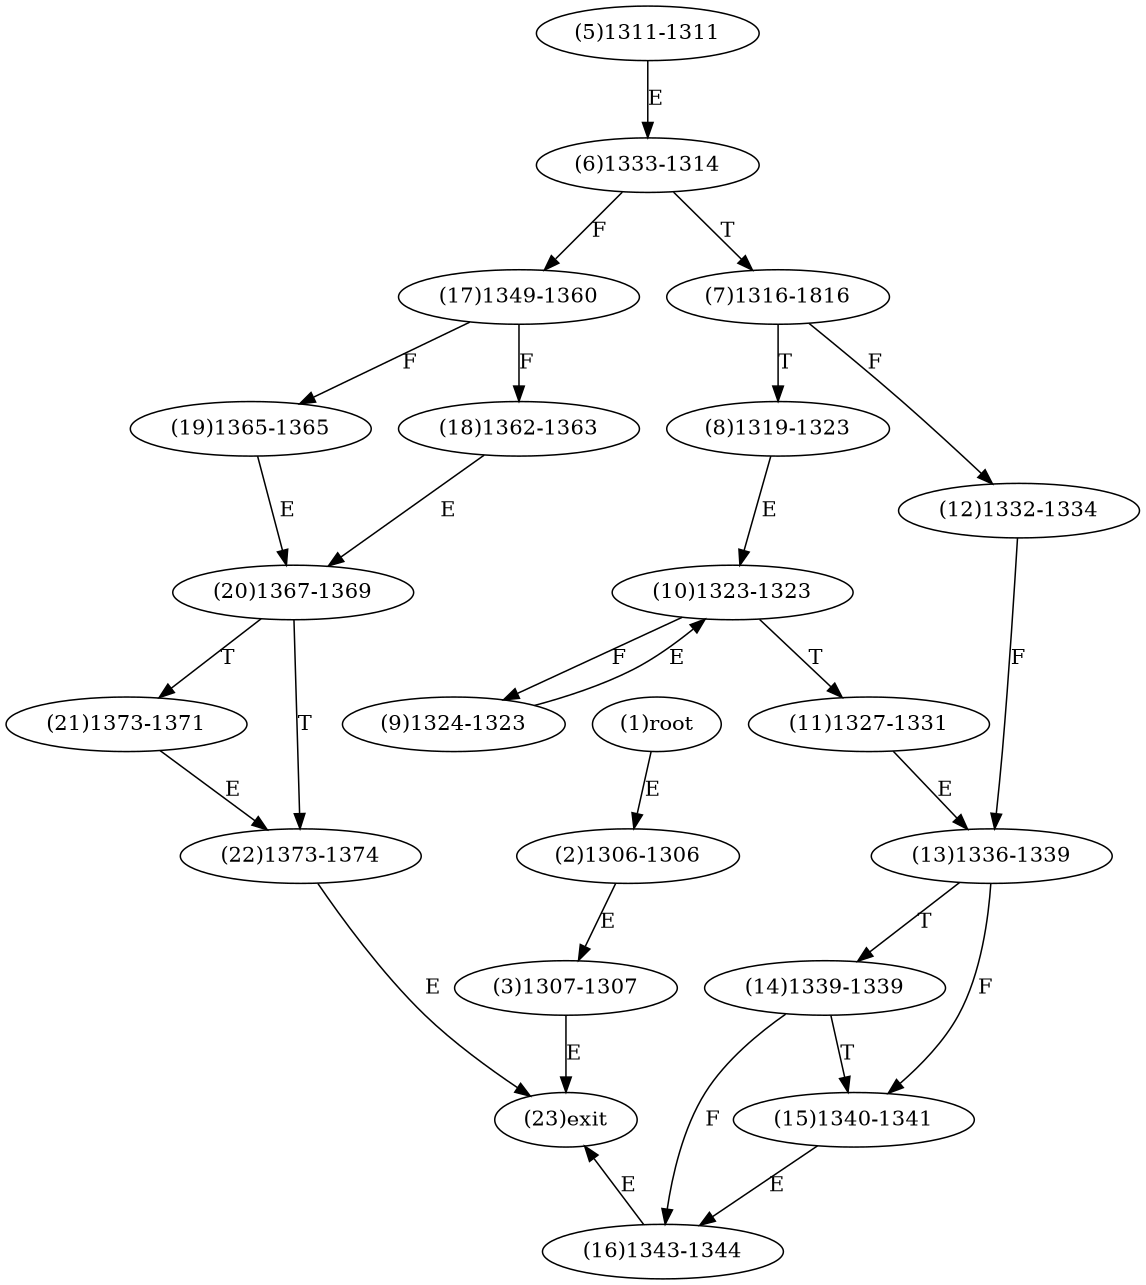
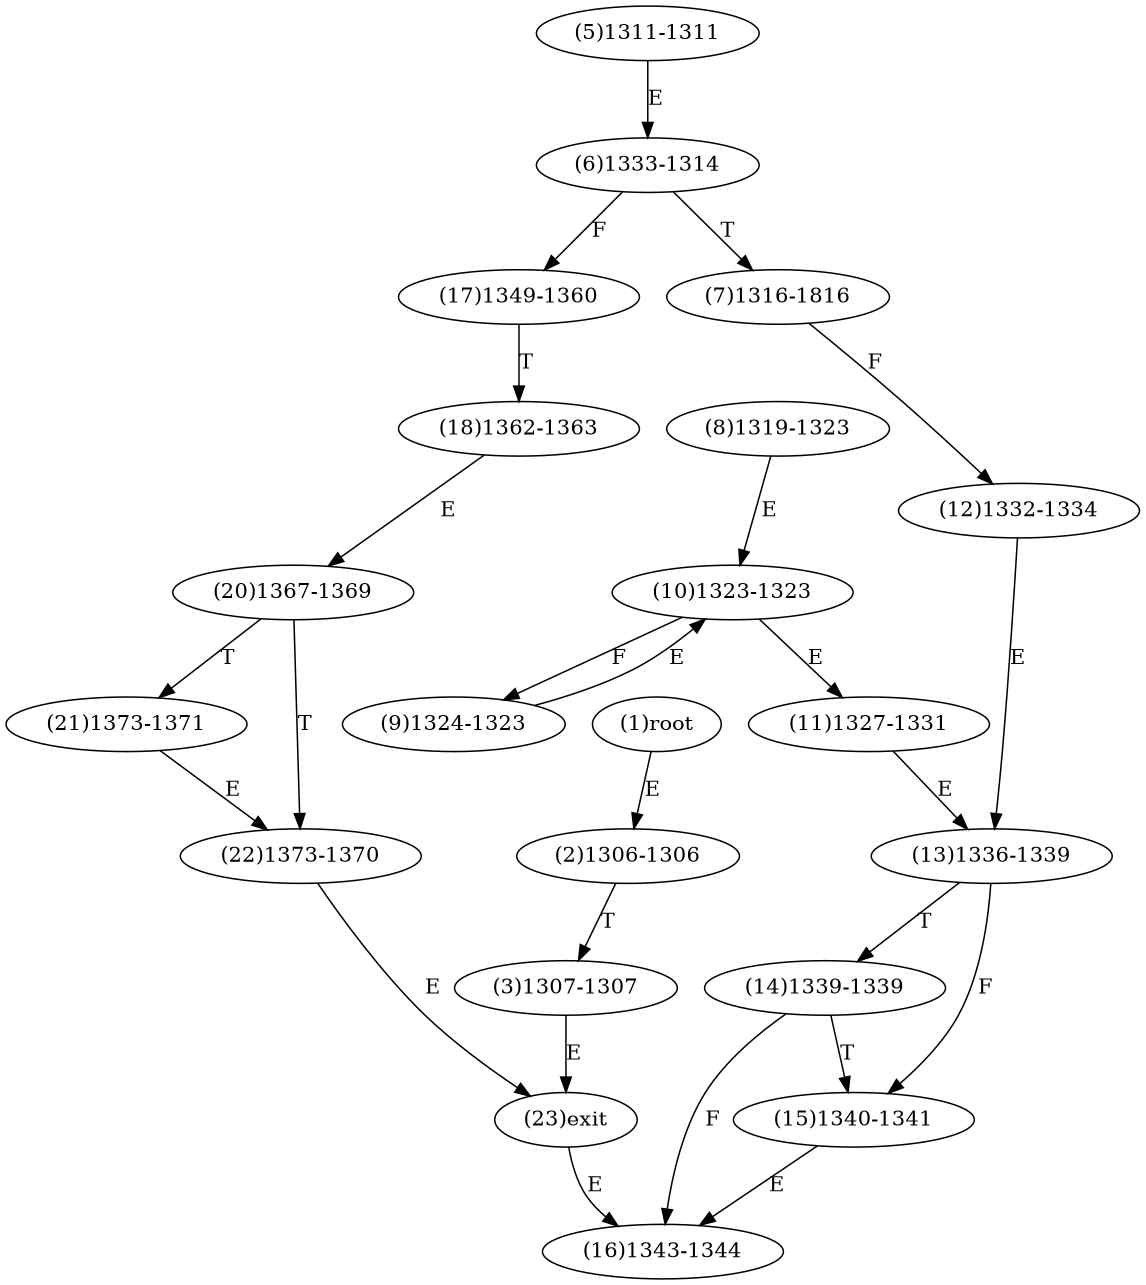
edge "(7)1316-1816" -> "(8)1319-1323": removed, label "T"
edge "(17)1349-1360" -> "(18)1362-1363": label "F" -> "T"
node "(19)1365-1365": removed
edge "(10)1323-1323" -> "(11)1327-1331": label "T" -> "E"
edge "(12)1332-1334" -> "(13)1336-1339": label "F" -> "E"
node "(22)1373-1374": label "(22)1373-1374" -> "(22)1373-1370"
edge "(2)1306-1306" -> "(3)1307-1307": label "E" -> "T"
edge "(16)1343-1344" -> "(23)exit": reversed
